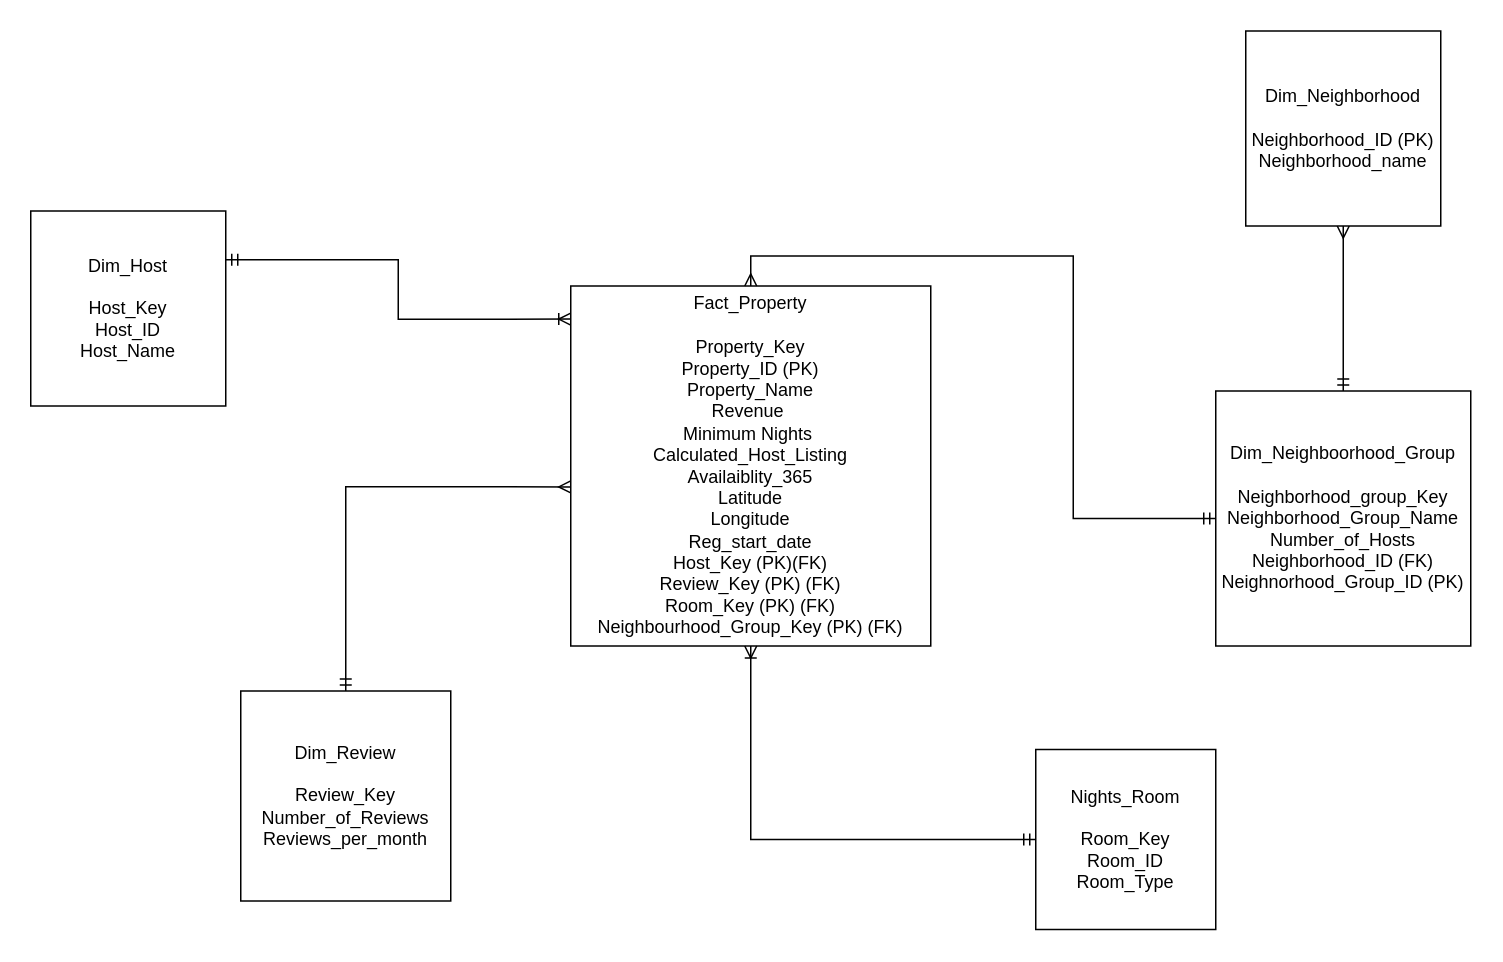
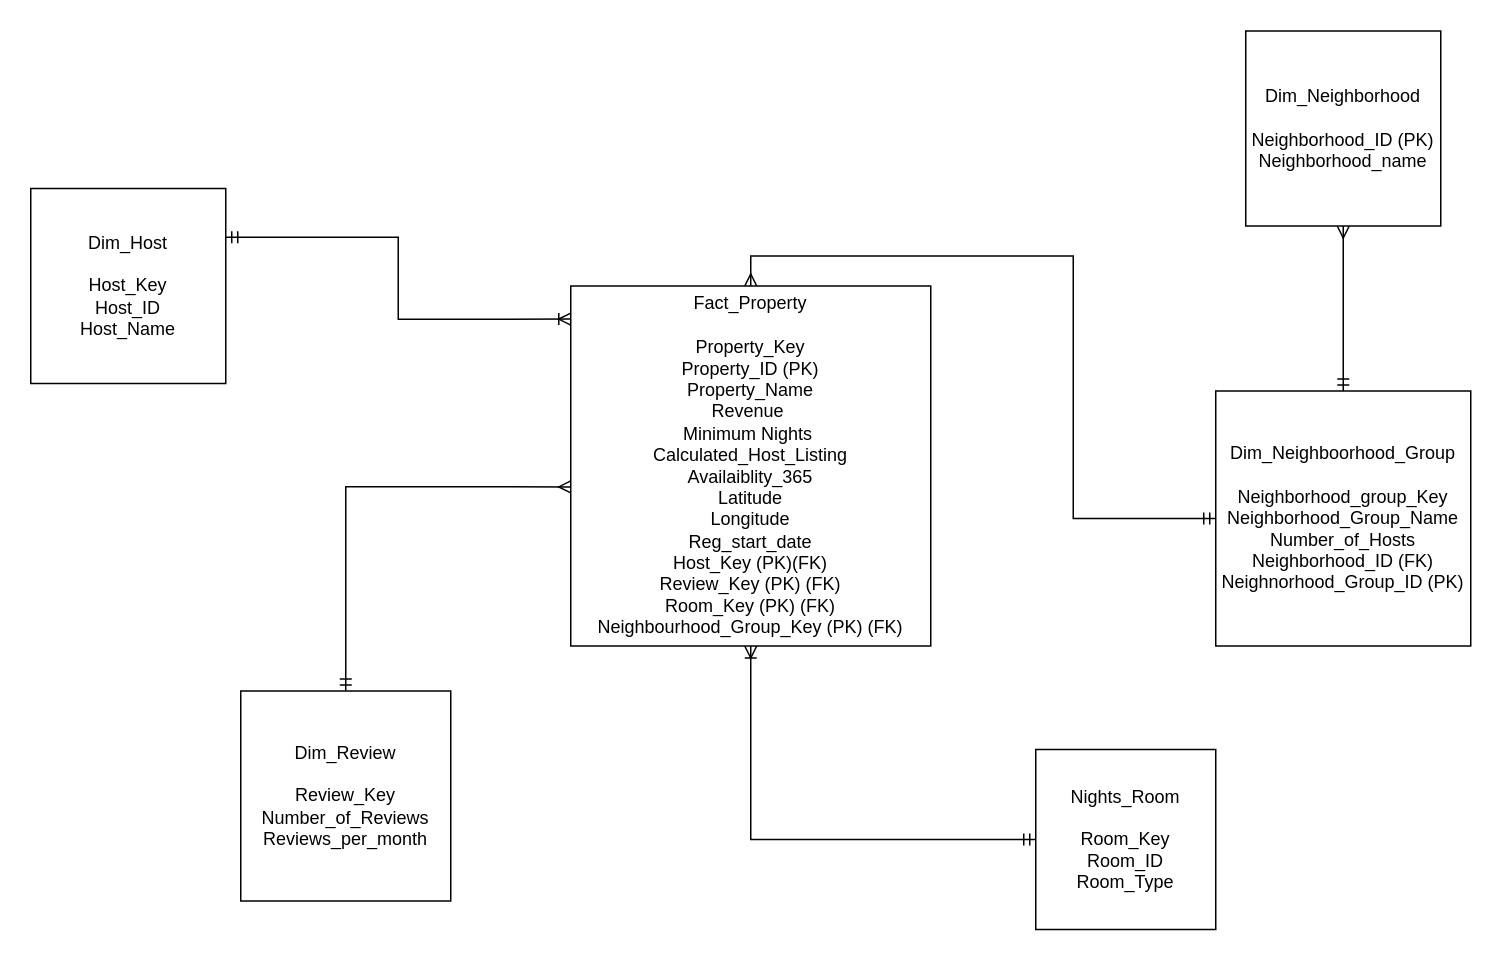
node "Dim_Host Host_Key Host_ID Host_Name": moved (128, 308) -> (128, 286)
